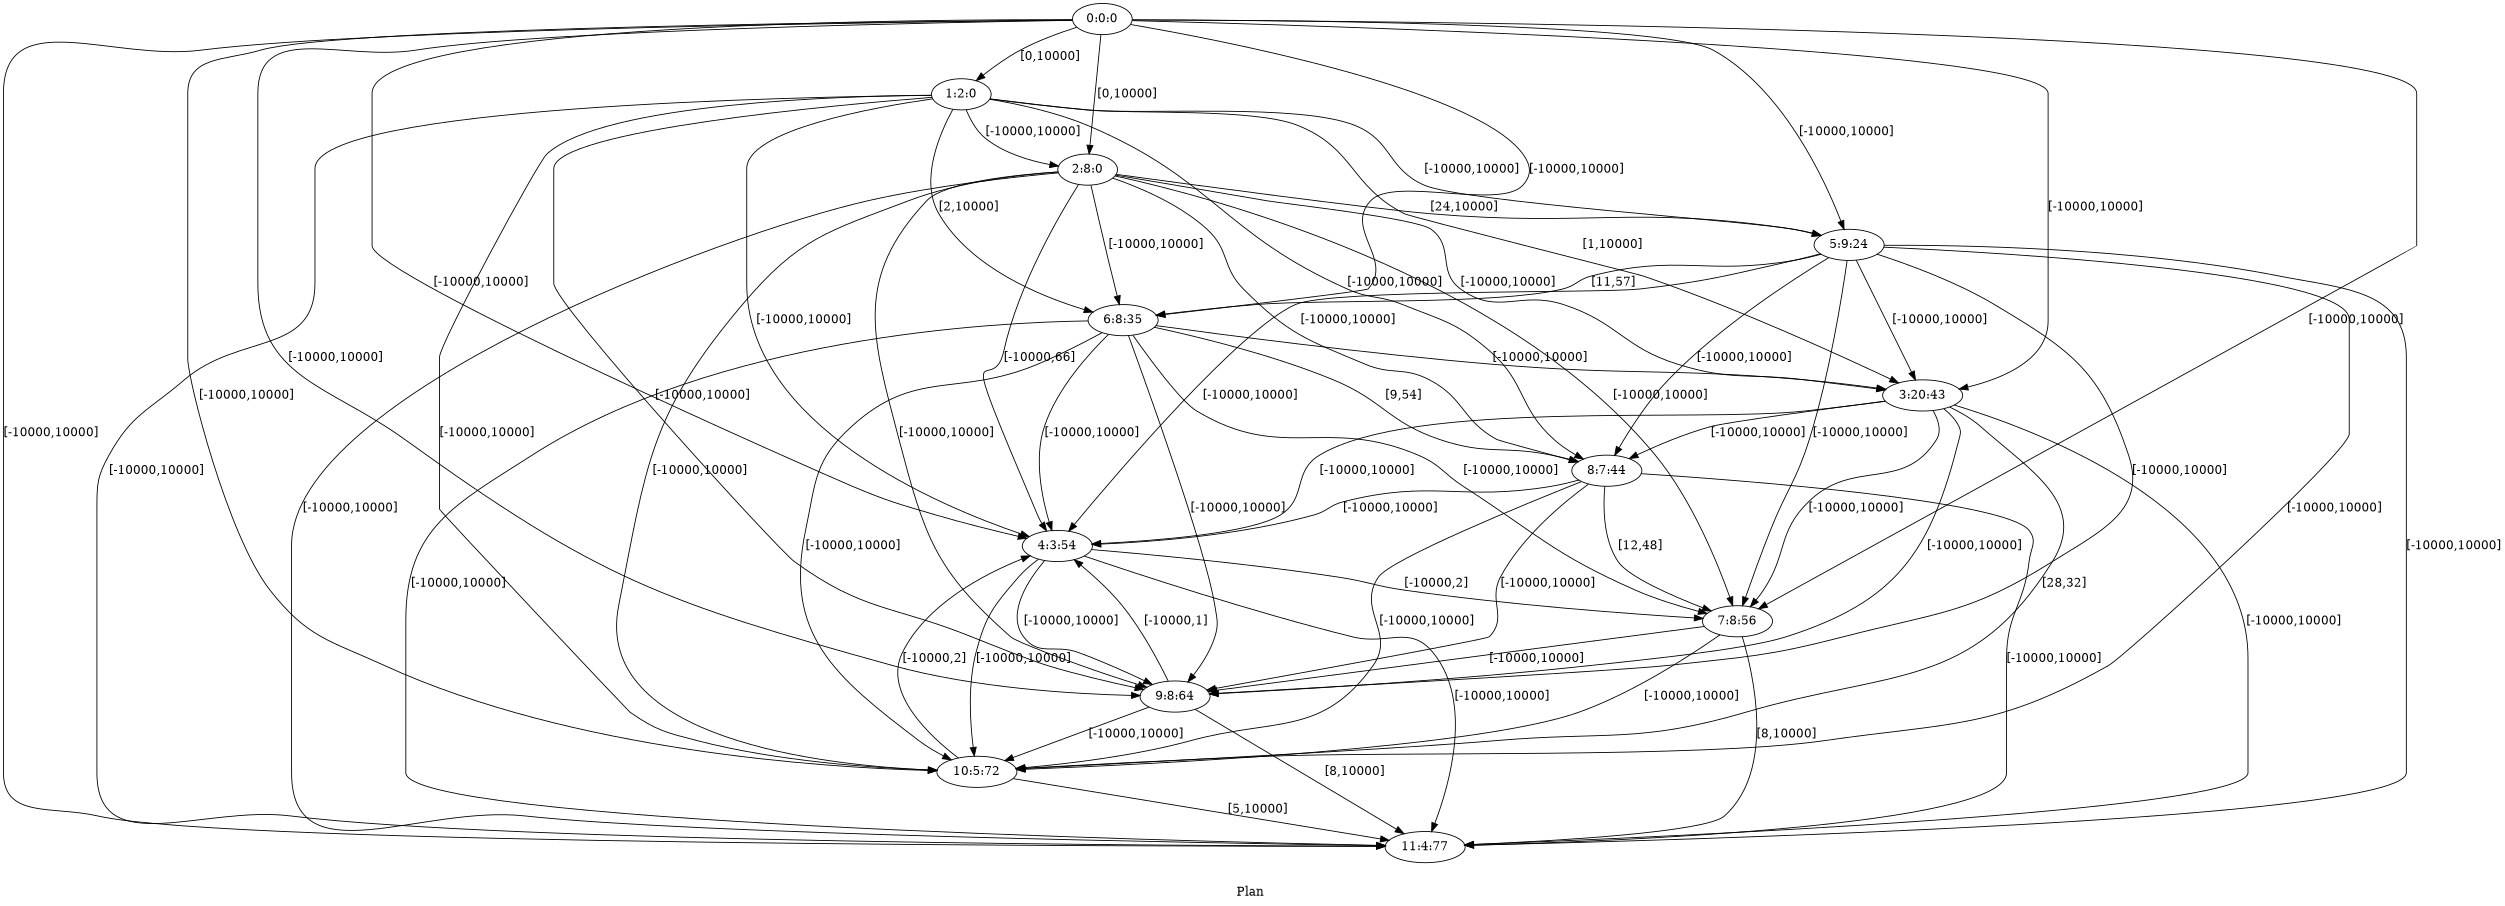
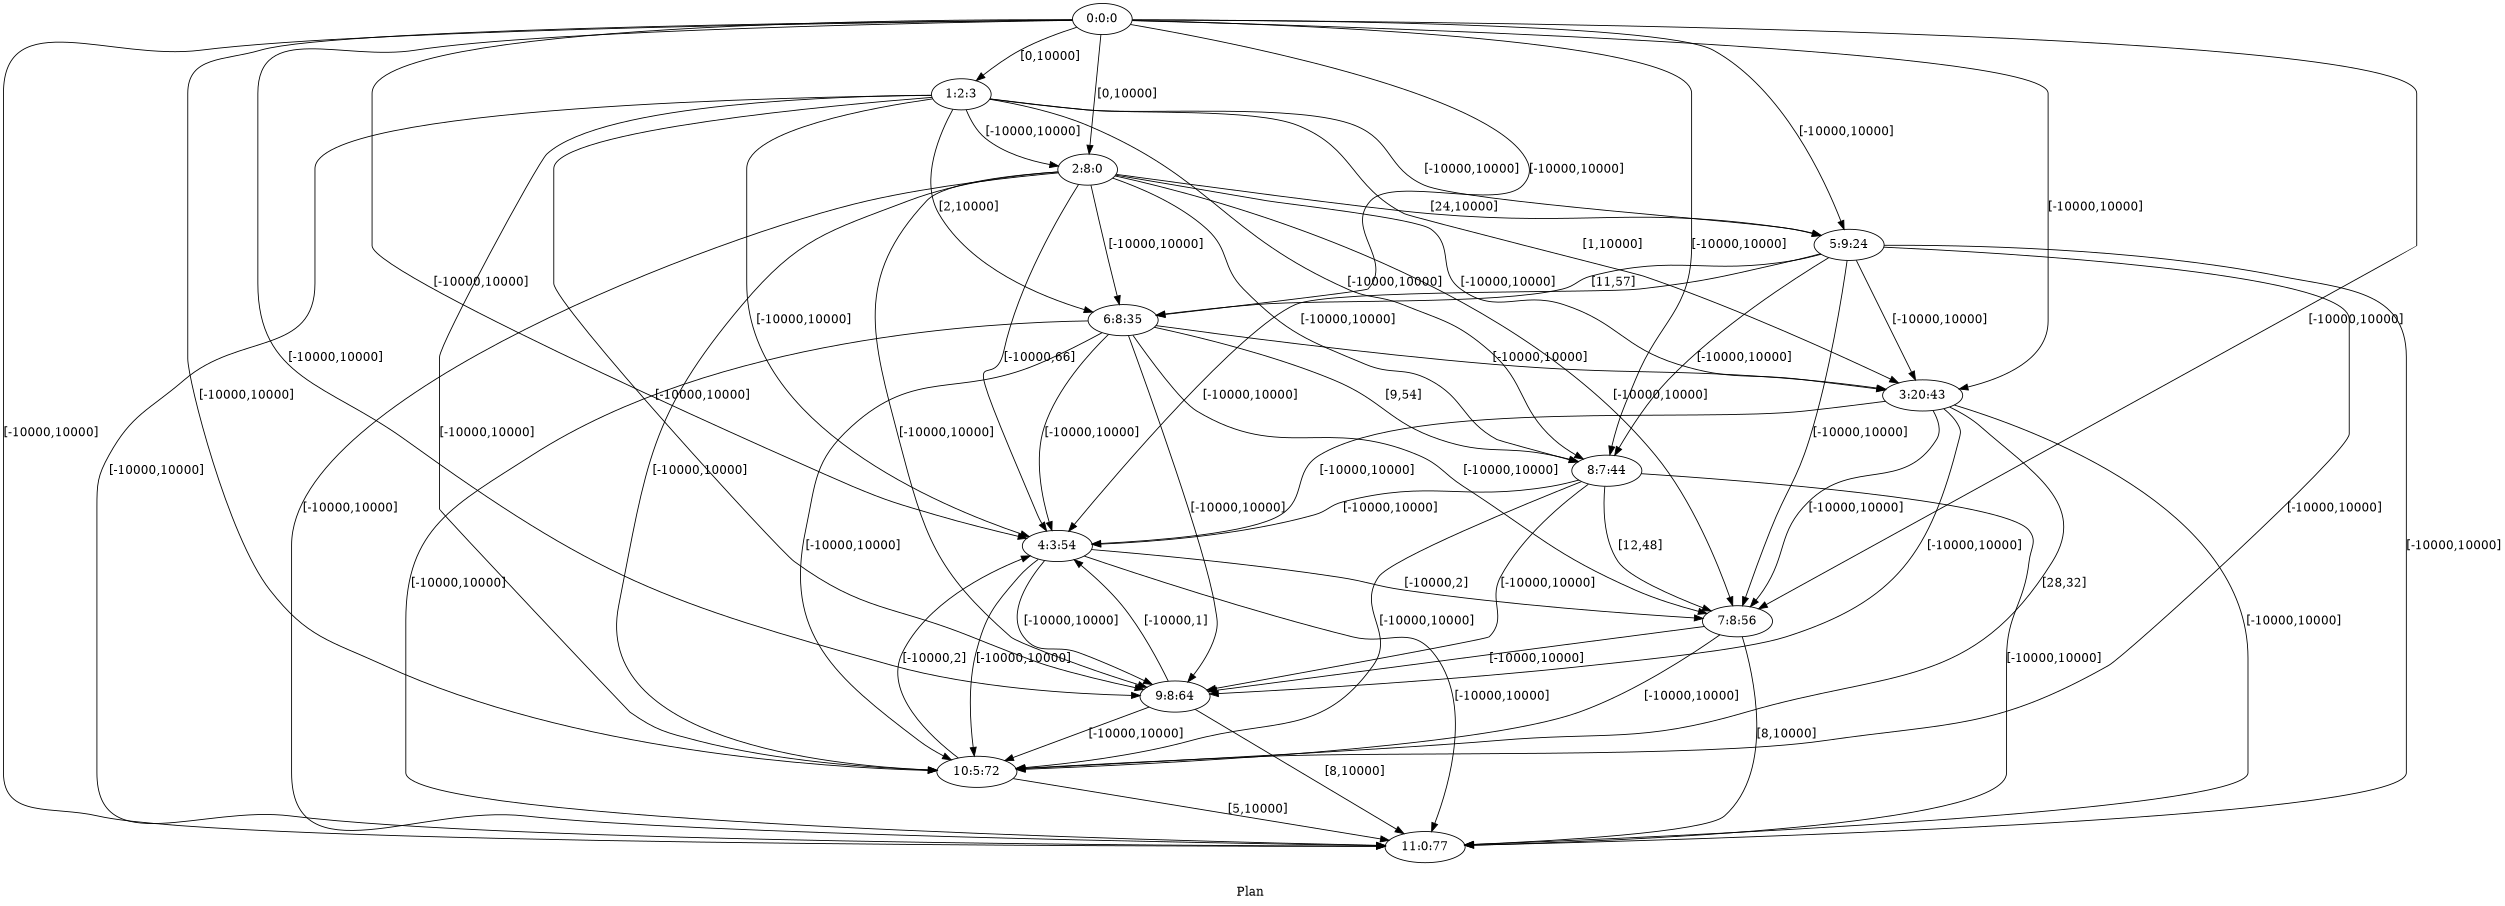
node "1:2:0": label "1:2:0" -> "1:2:3"
edge "3:20:43" -> "8:7:44": now "0:0:0" -> "8:7:44"
edge "5:9:24" -> "9:8:64": removed, label "[-10000,10000]"
node "11:4:77": label "11:4:77" -> "11:0:77"
